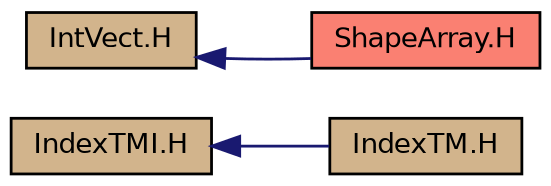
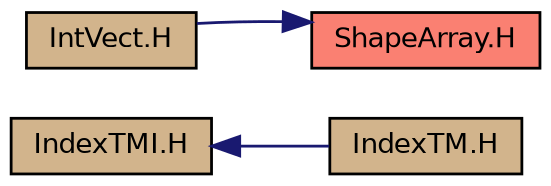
edge "ShapeArray.H" -> "IntVect.H": reversed
